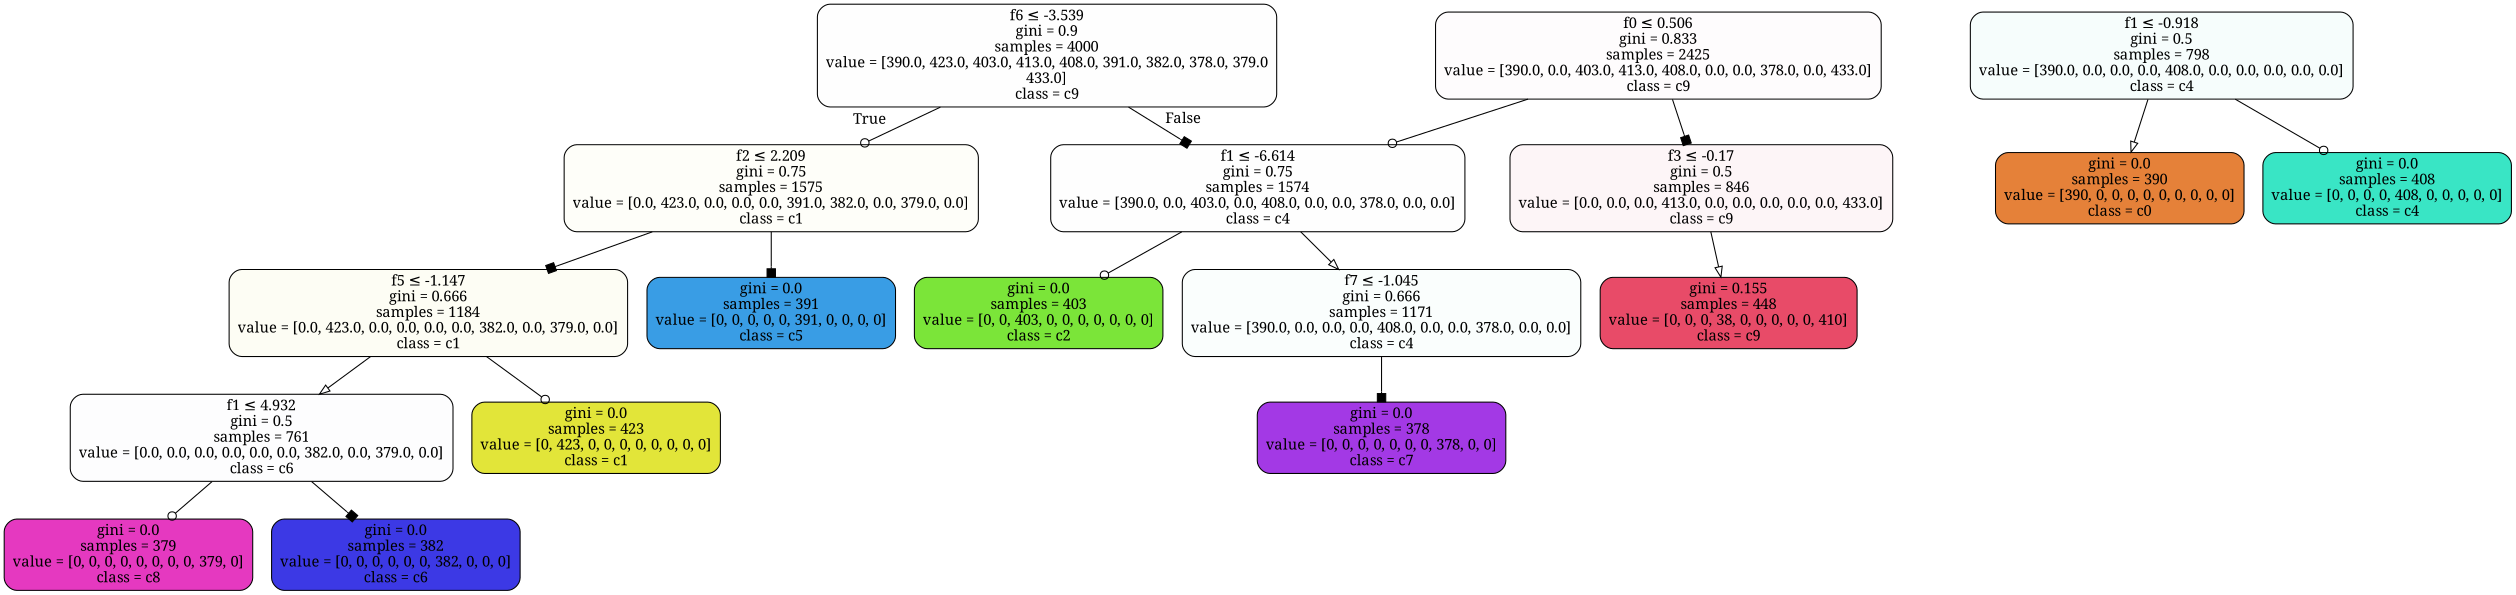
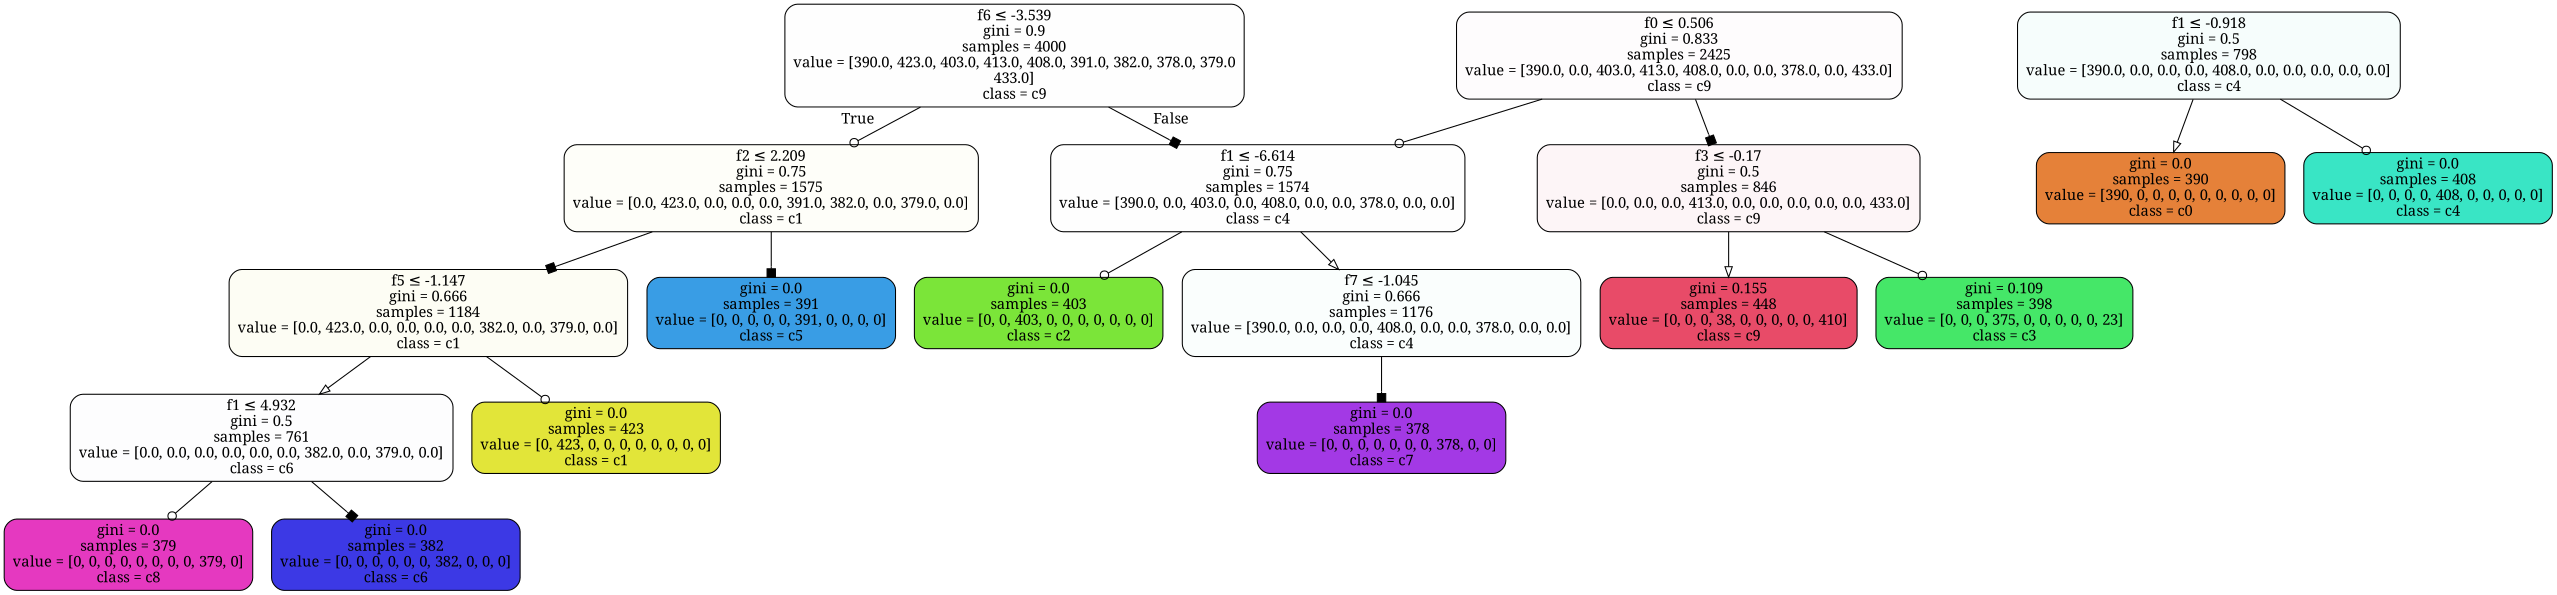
node "f7 ≤ -1.045": text "samples = 1171" -> "samples = 1176"
node "gini = 0.109": added
